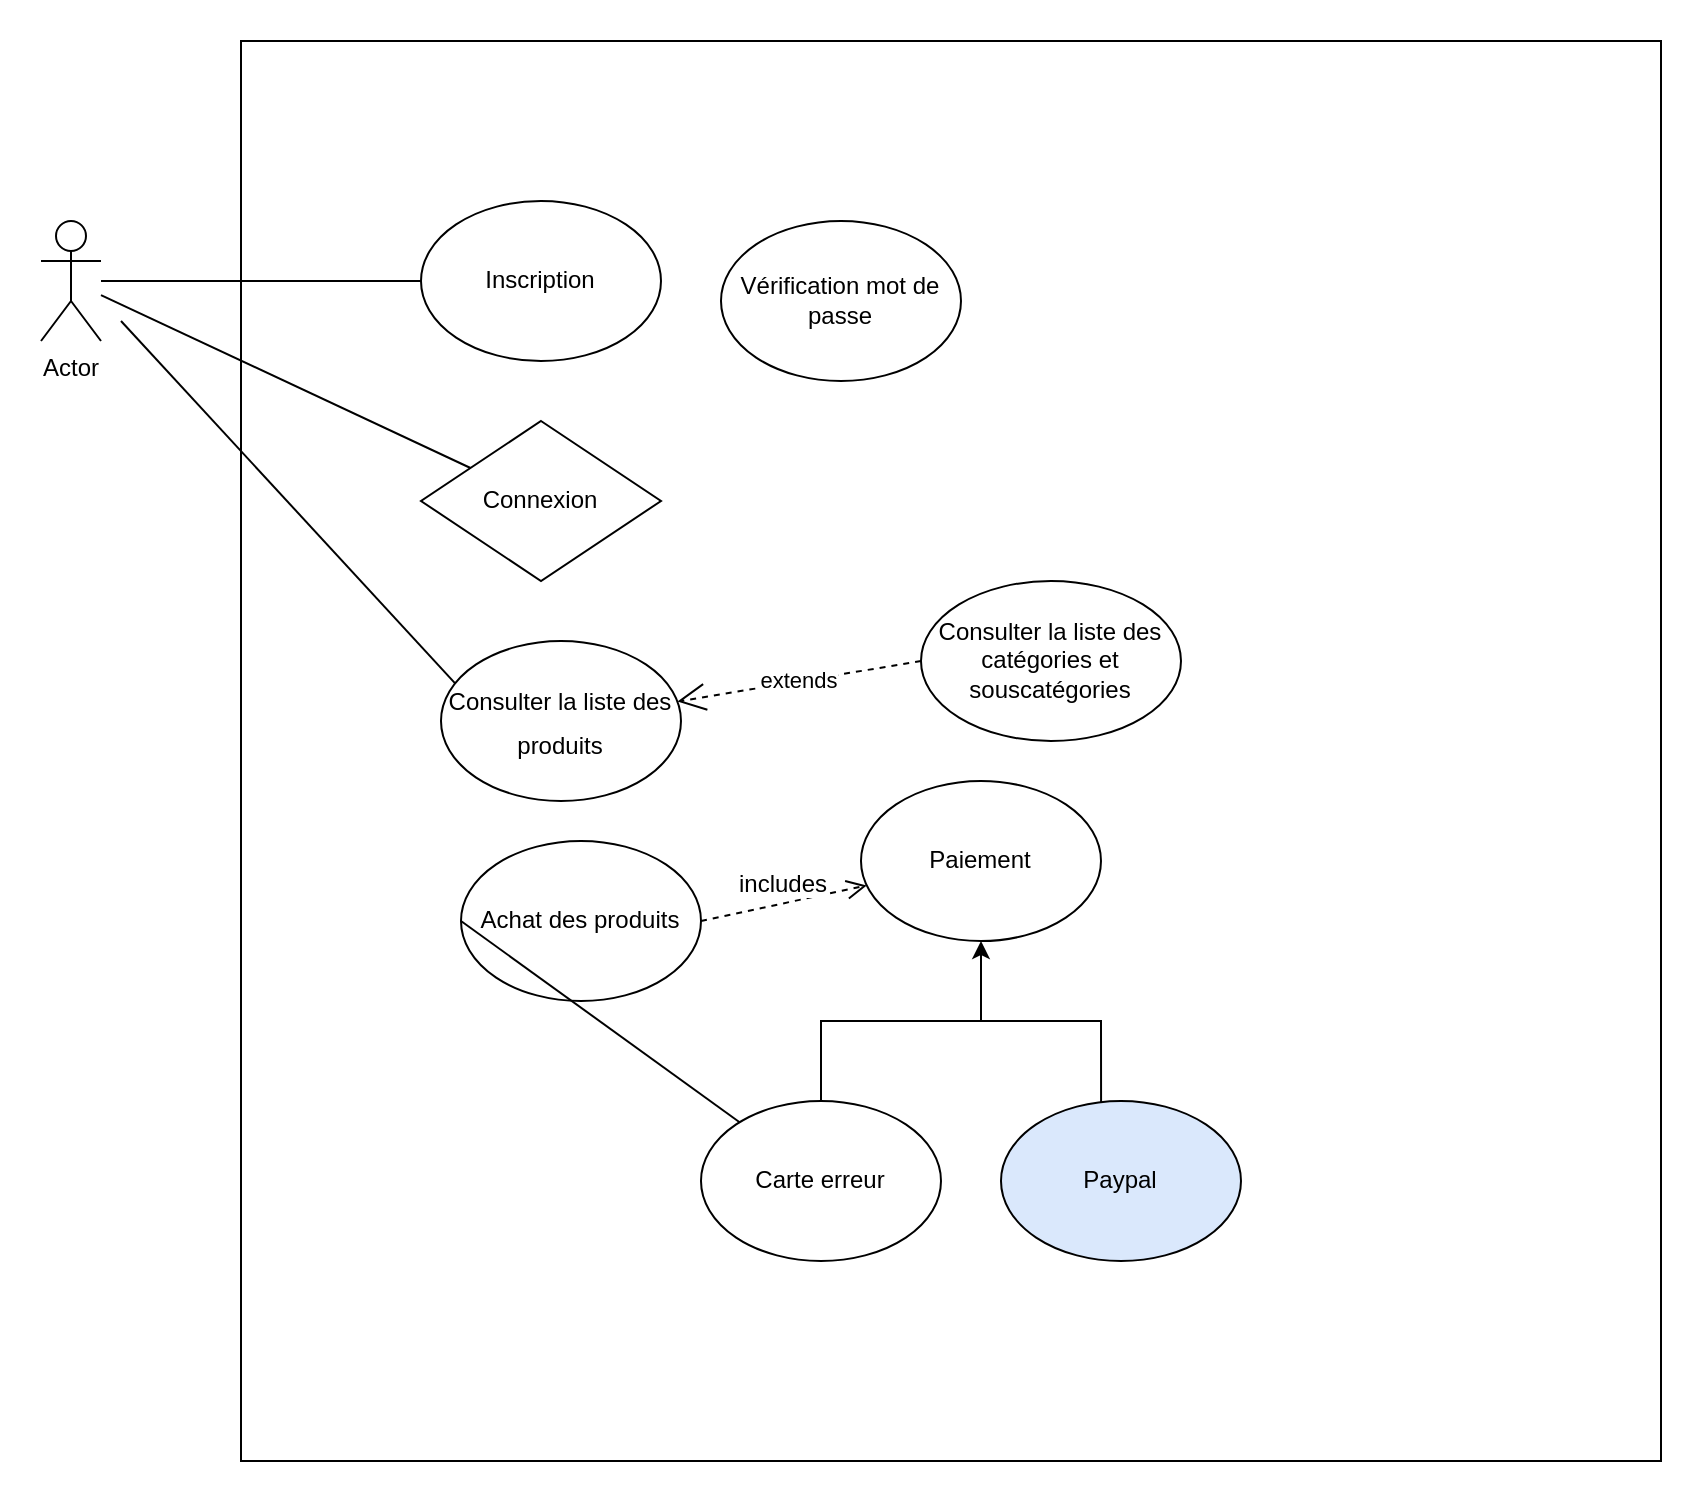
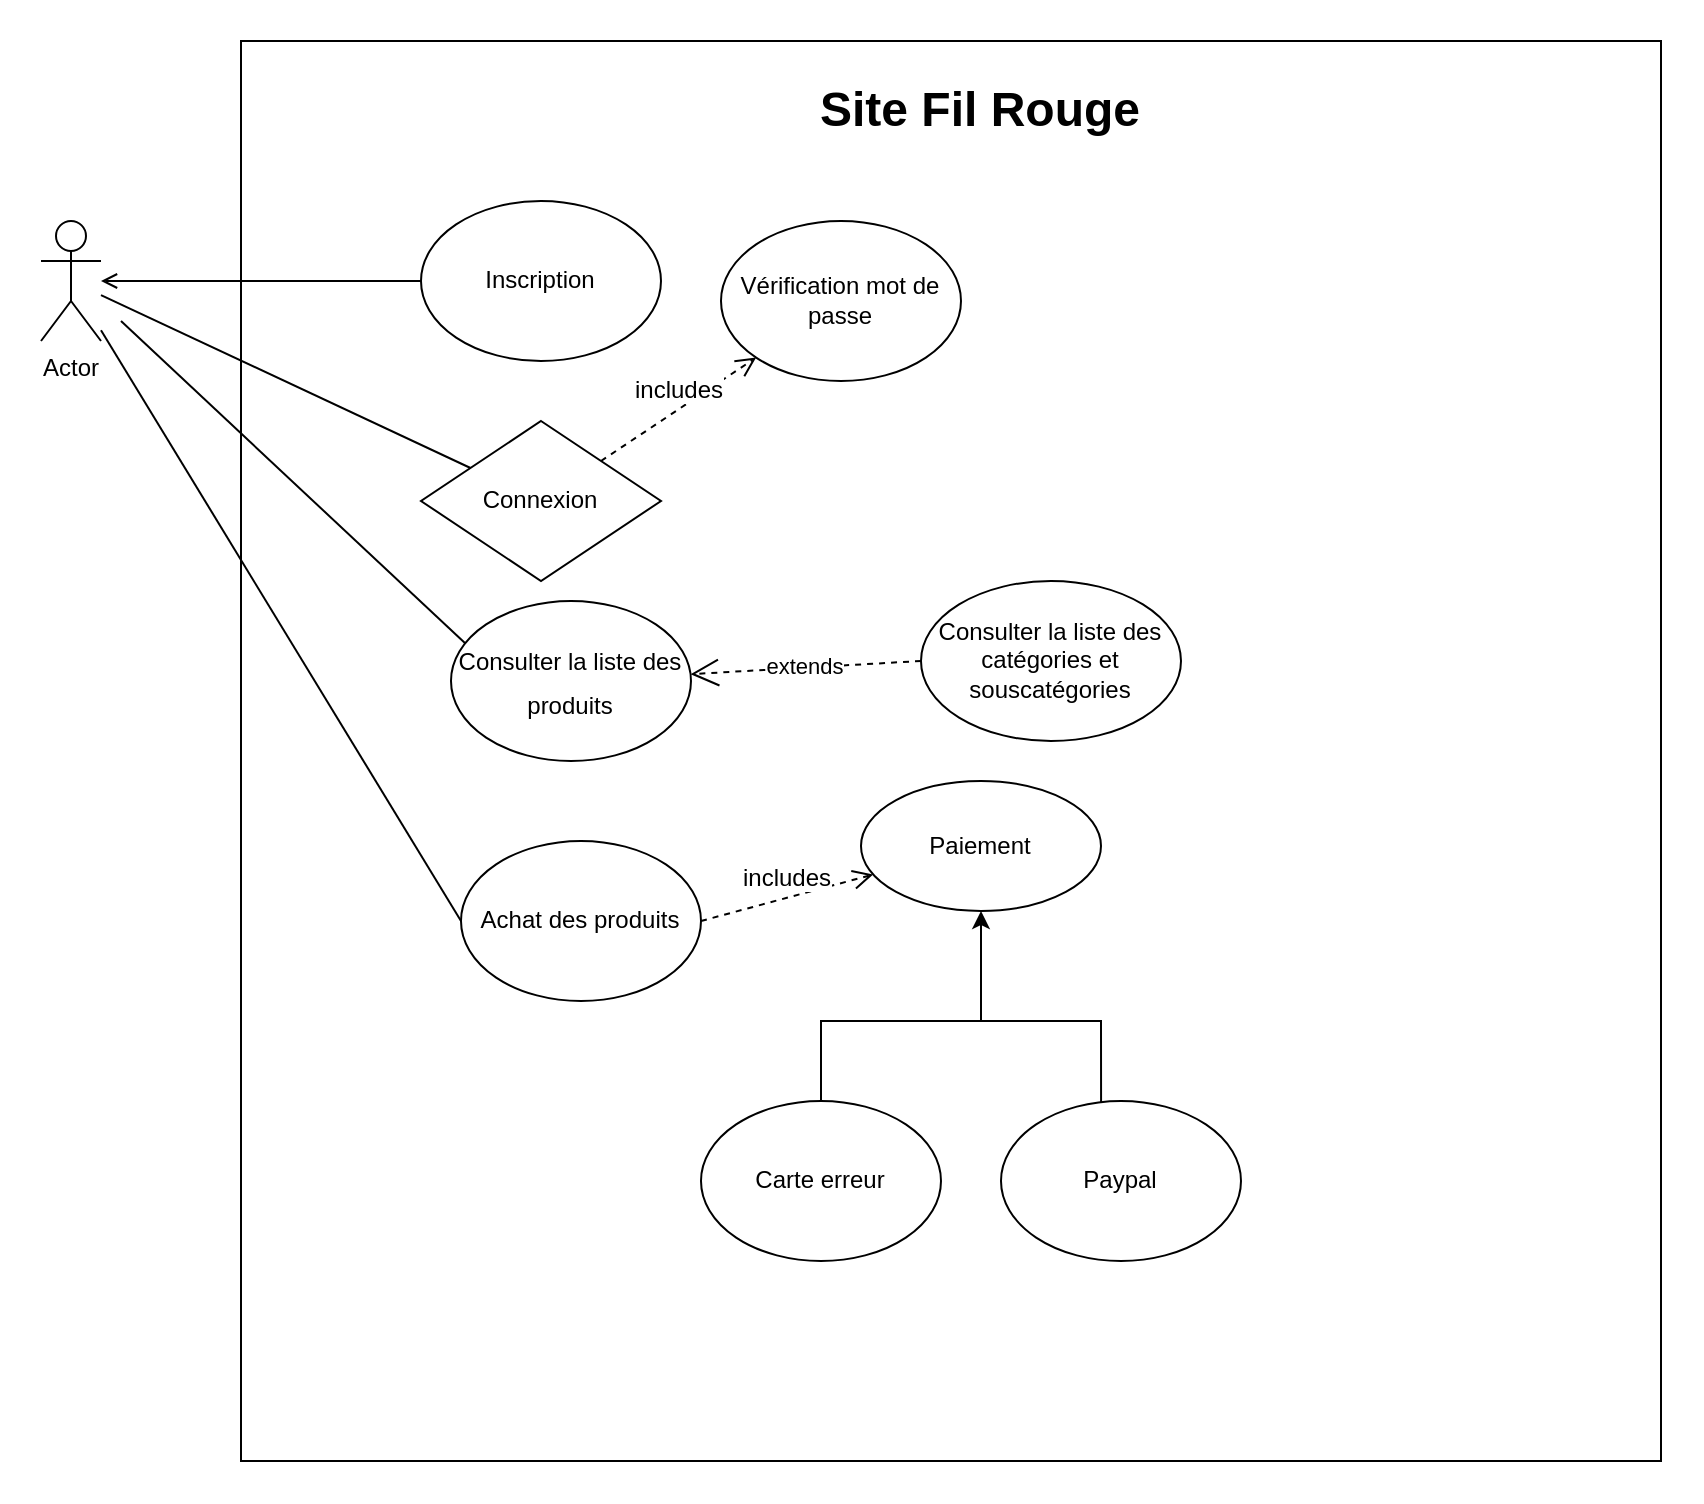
node "Site Fil Rouge": added
edge "Actor" -- "Inscription": arrowhead none -> open
edge "Connexion" -> "Vérification mot de passe": added, label "includes"
node "Consulter la liste des produits": moved (561, 721) -> (571, 681)
node "Paiement": size 240x160 -> 240x130
edge "Achat des produits" -- "Carte erreur": now "Achat des produits" -- "Actor"
node "Paypal": fillcolor #dae8fc -> #ffffff
